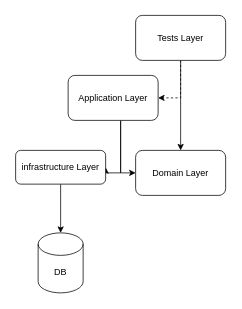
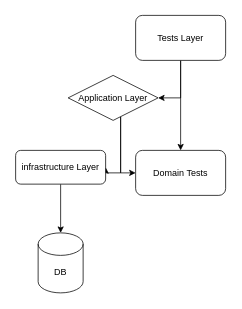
node "Application Layer": shape rounded rectangle -> diamond
edge "Tests Layer" -> "Application Layer": style dashed -> solid
node "Domain Layer": label "Domain Layer" -> "Domain Tests"
